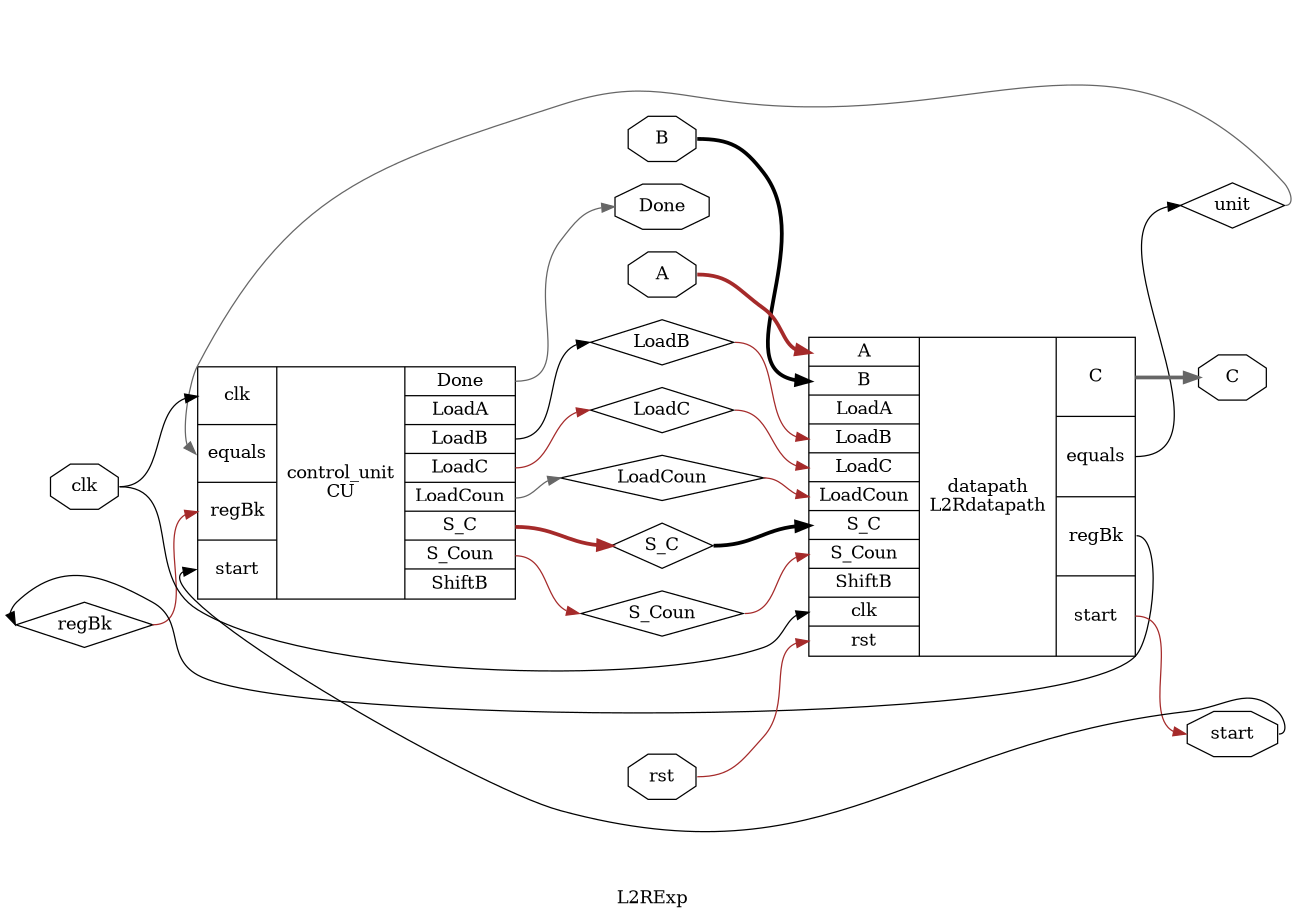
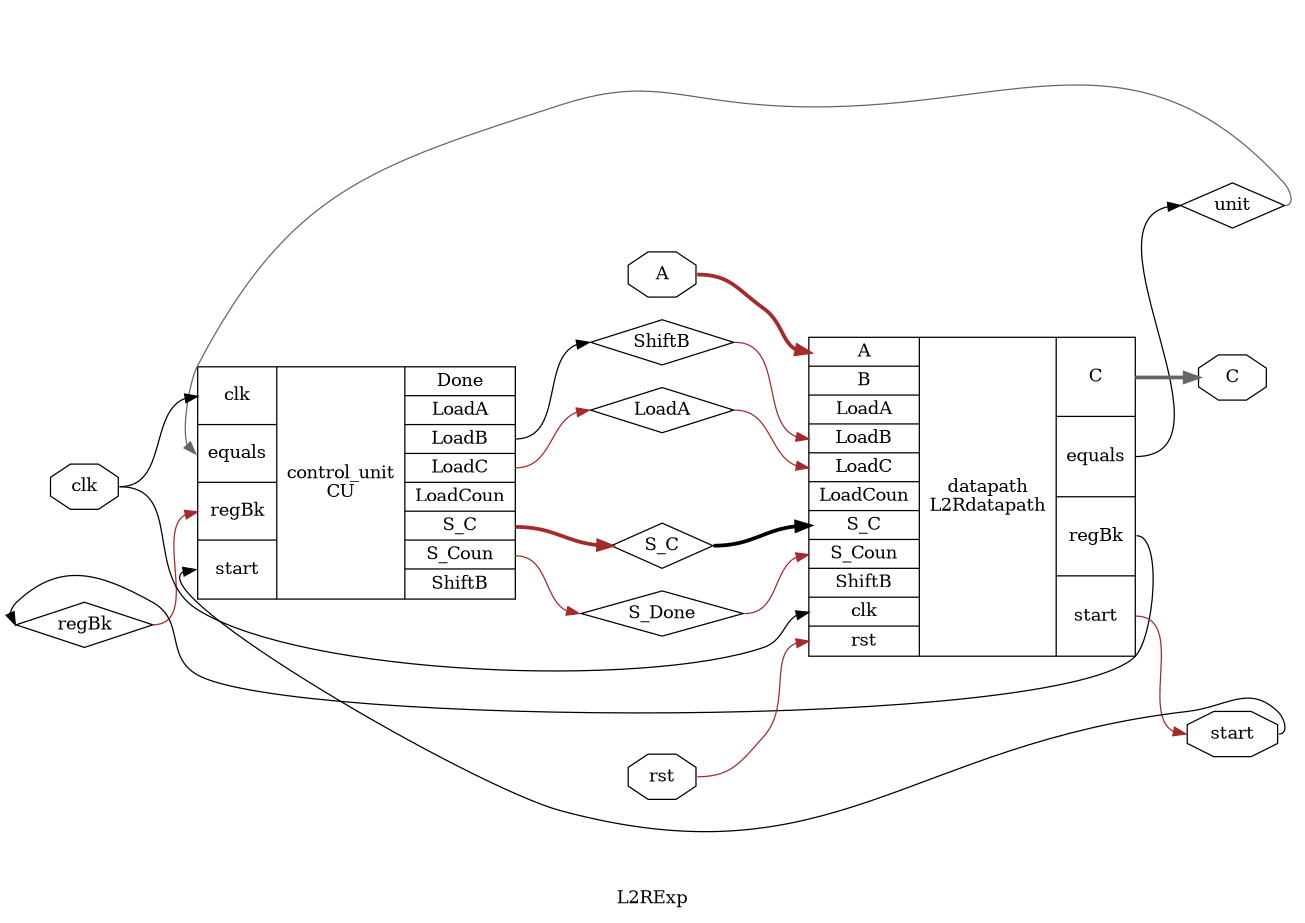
node "B": removed
node "Done": removed
node "LoadB": label "LoadB" -> "ShiftB"
node "LoadC": label "LoadC" -> "LoadA"
node "LoadCoun": removed
node "S_Coun": label "S_Coun" -> "S_Done"
